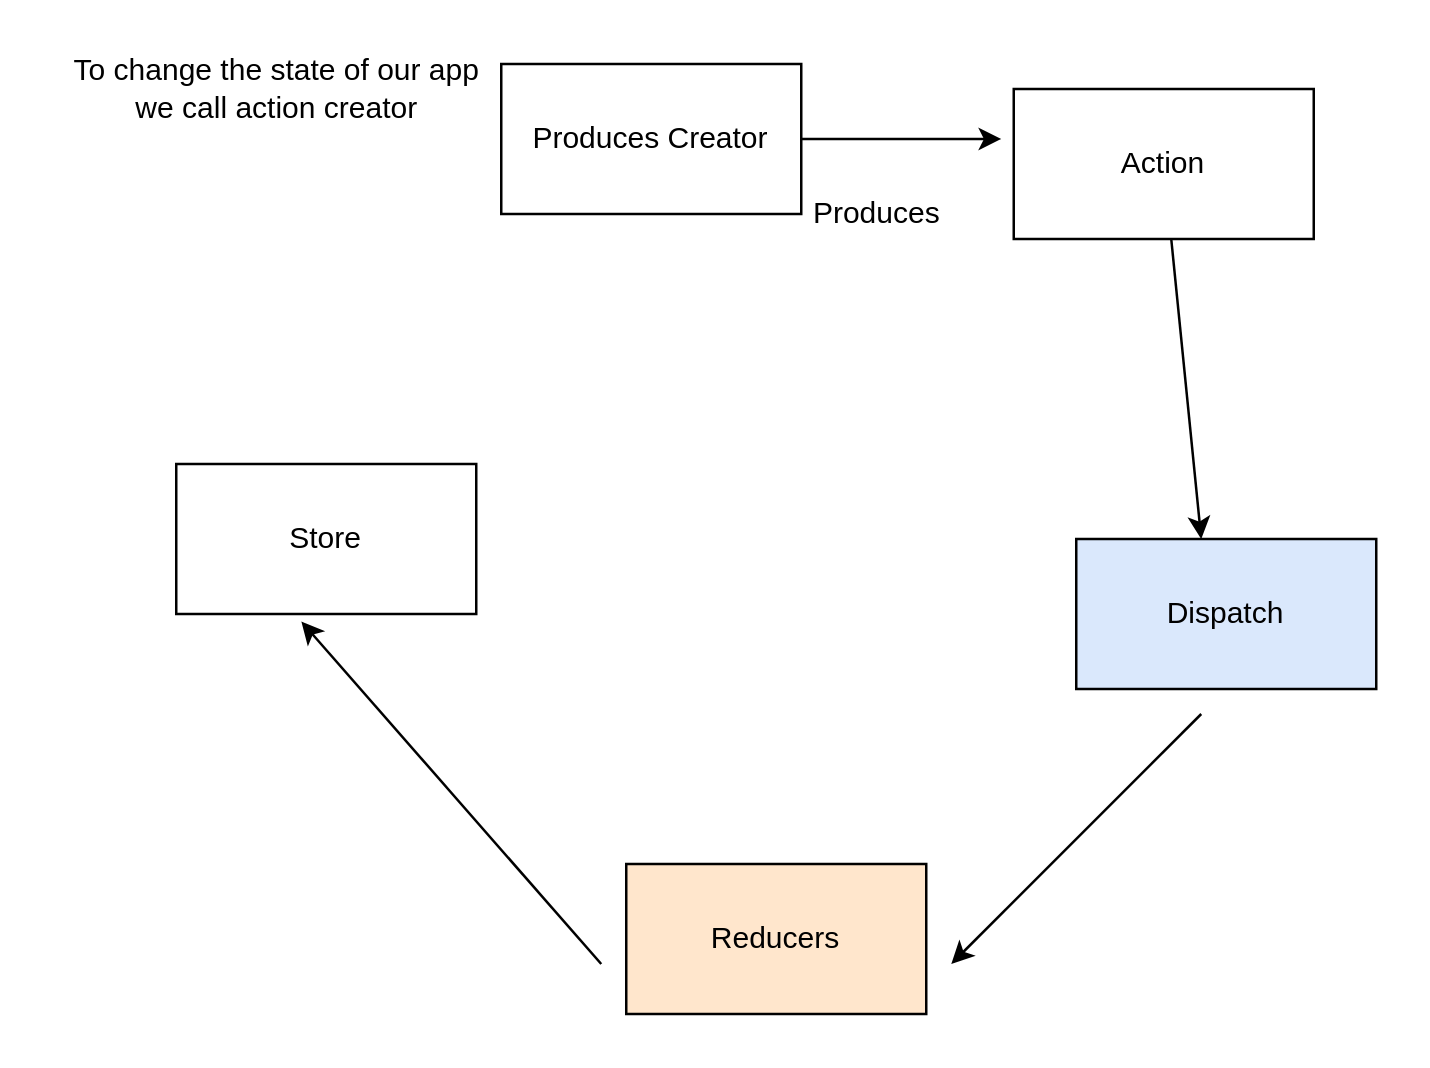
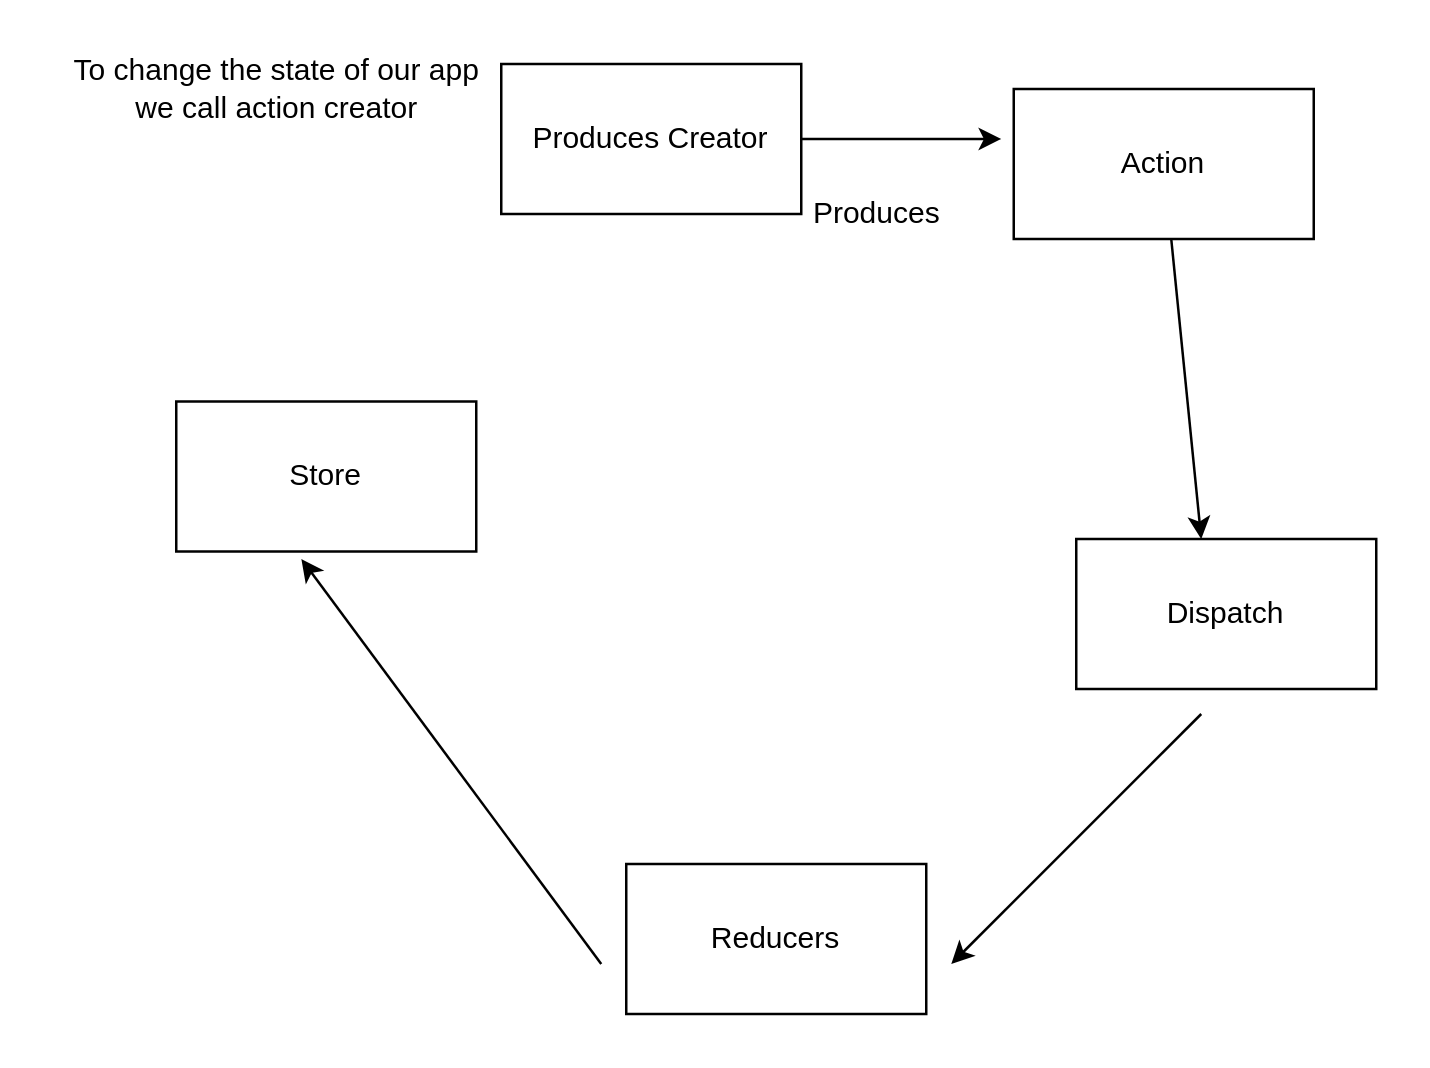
node "Store": moved (326, 539) -> (326, 476)
node "Dispatch": fillcolor #dae8fc -> #ffffff
node "Reducers": fillcolor #ffe6cc -> #ffffff
